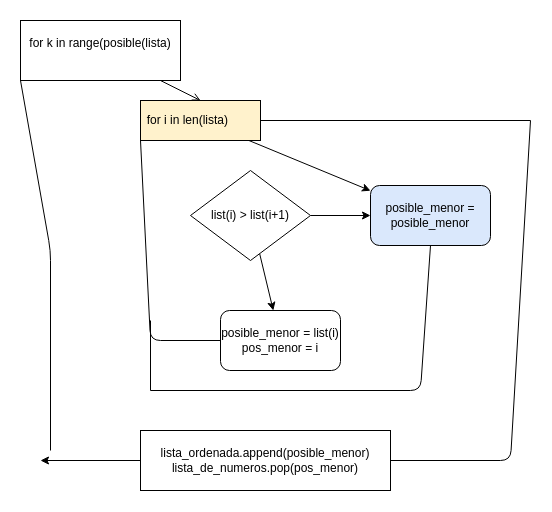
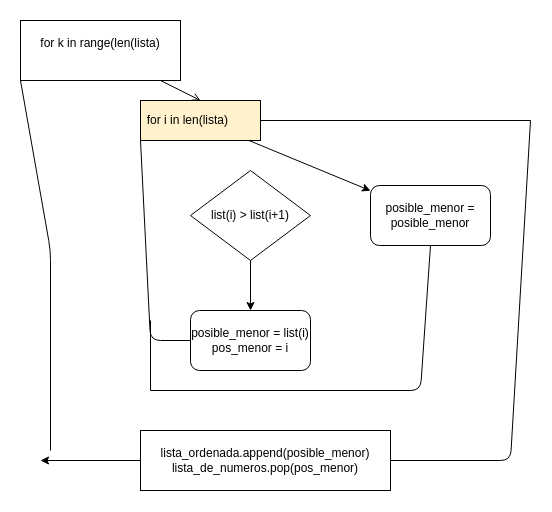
node "for k in range(posible(lista)": label "for k in range(posible(lista)" -> "for k in range(len(lista)"
edge "list(i) > list(i+1)" -> "posible_menor = posible_menor": removed
node "posible_menor = posible_menor": fillcolor #dae8fc -> #ffffff
node "posible_menor = list(i) pos_menor = i": moved (281, 341) -> (251, 341)
